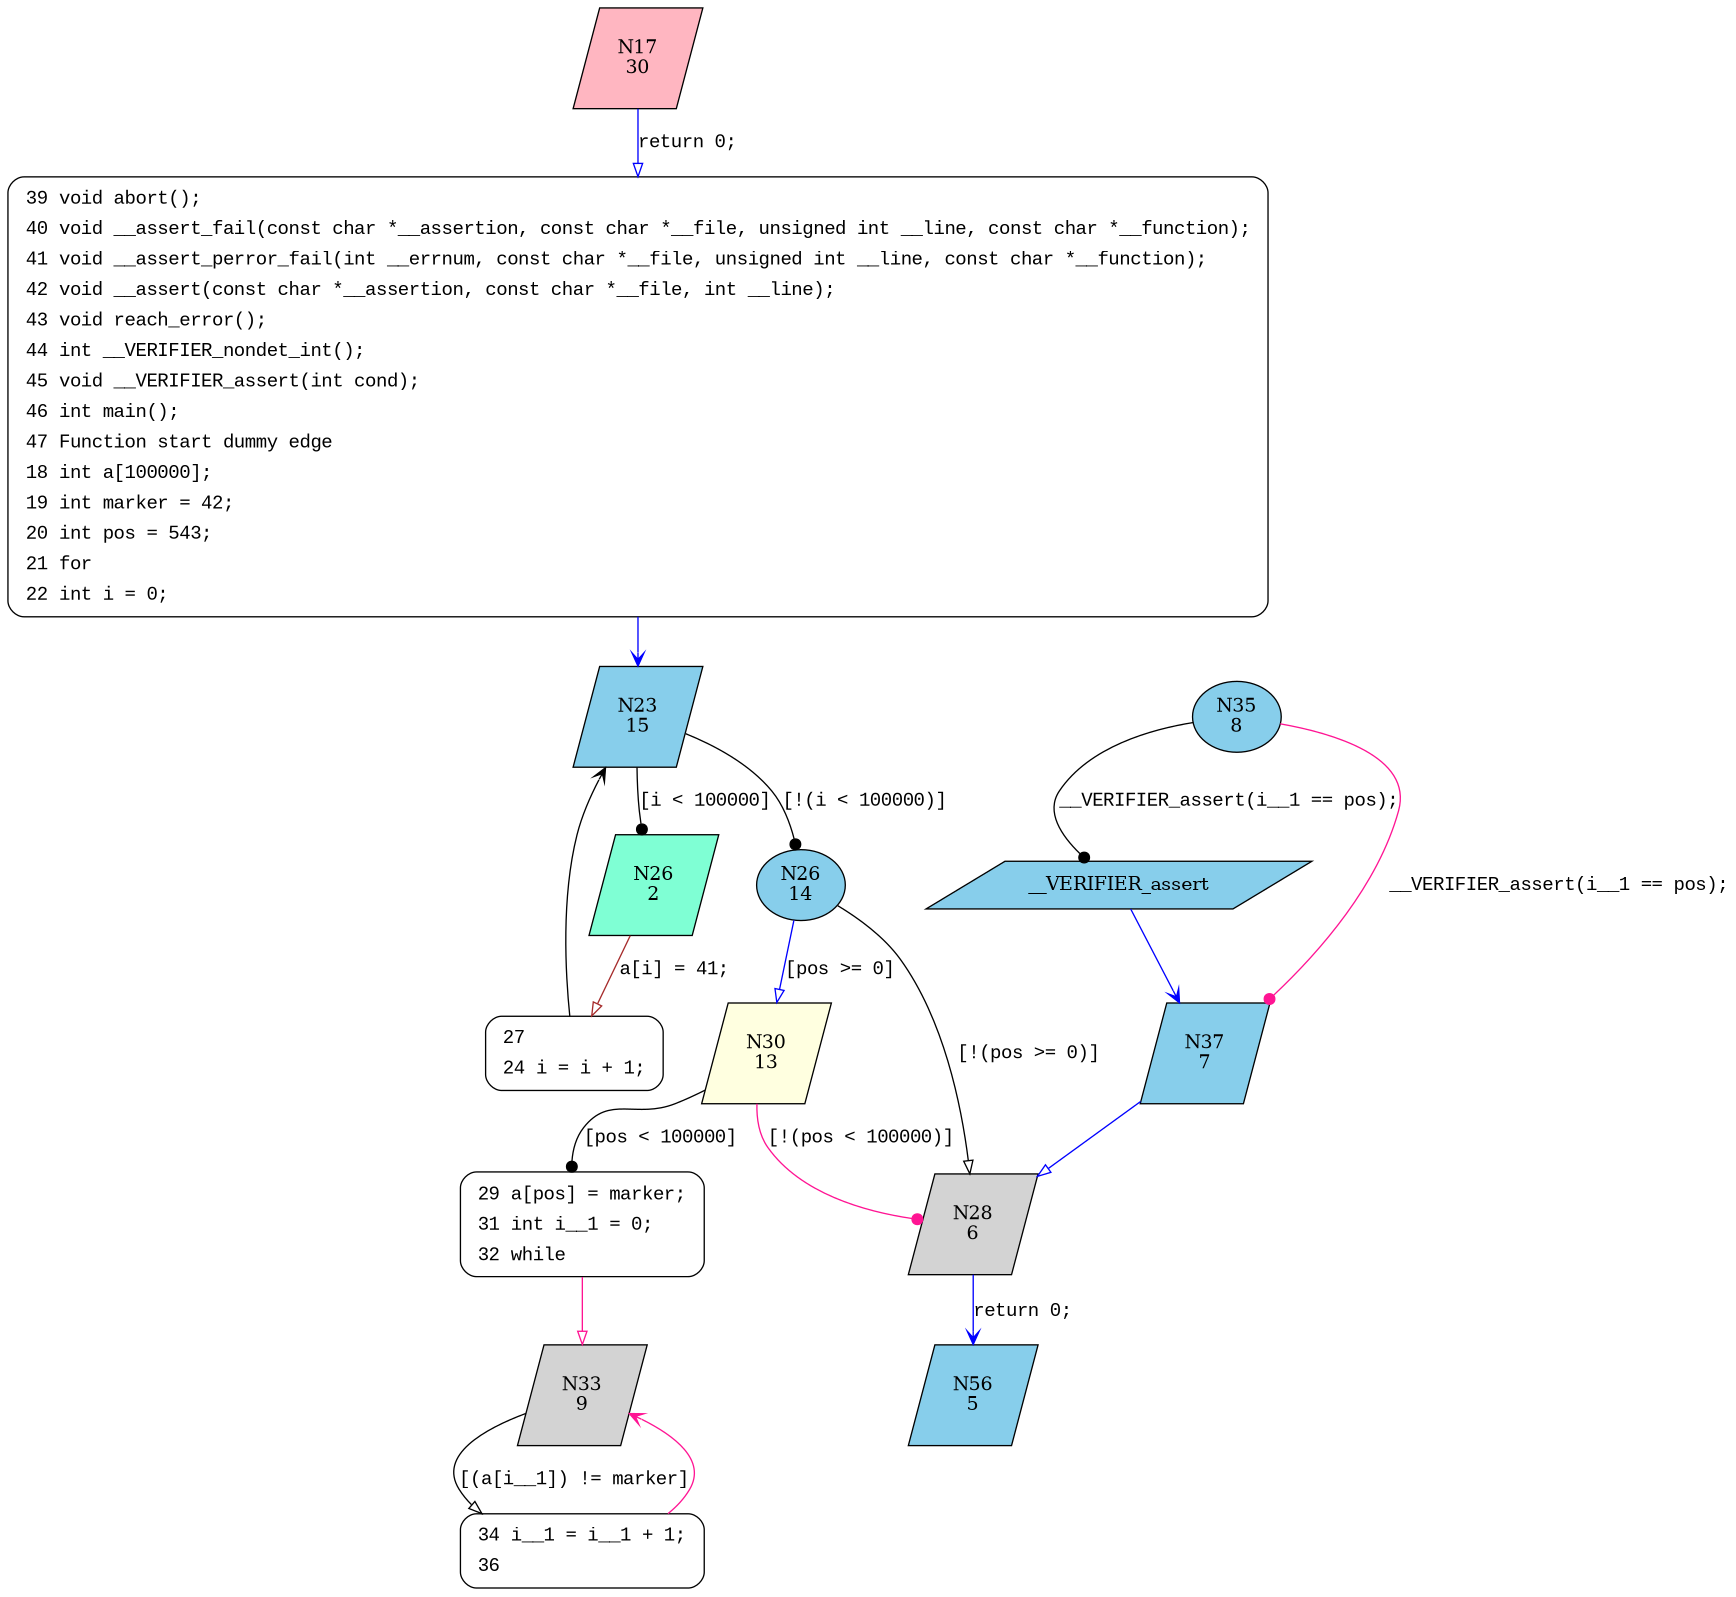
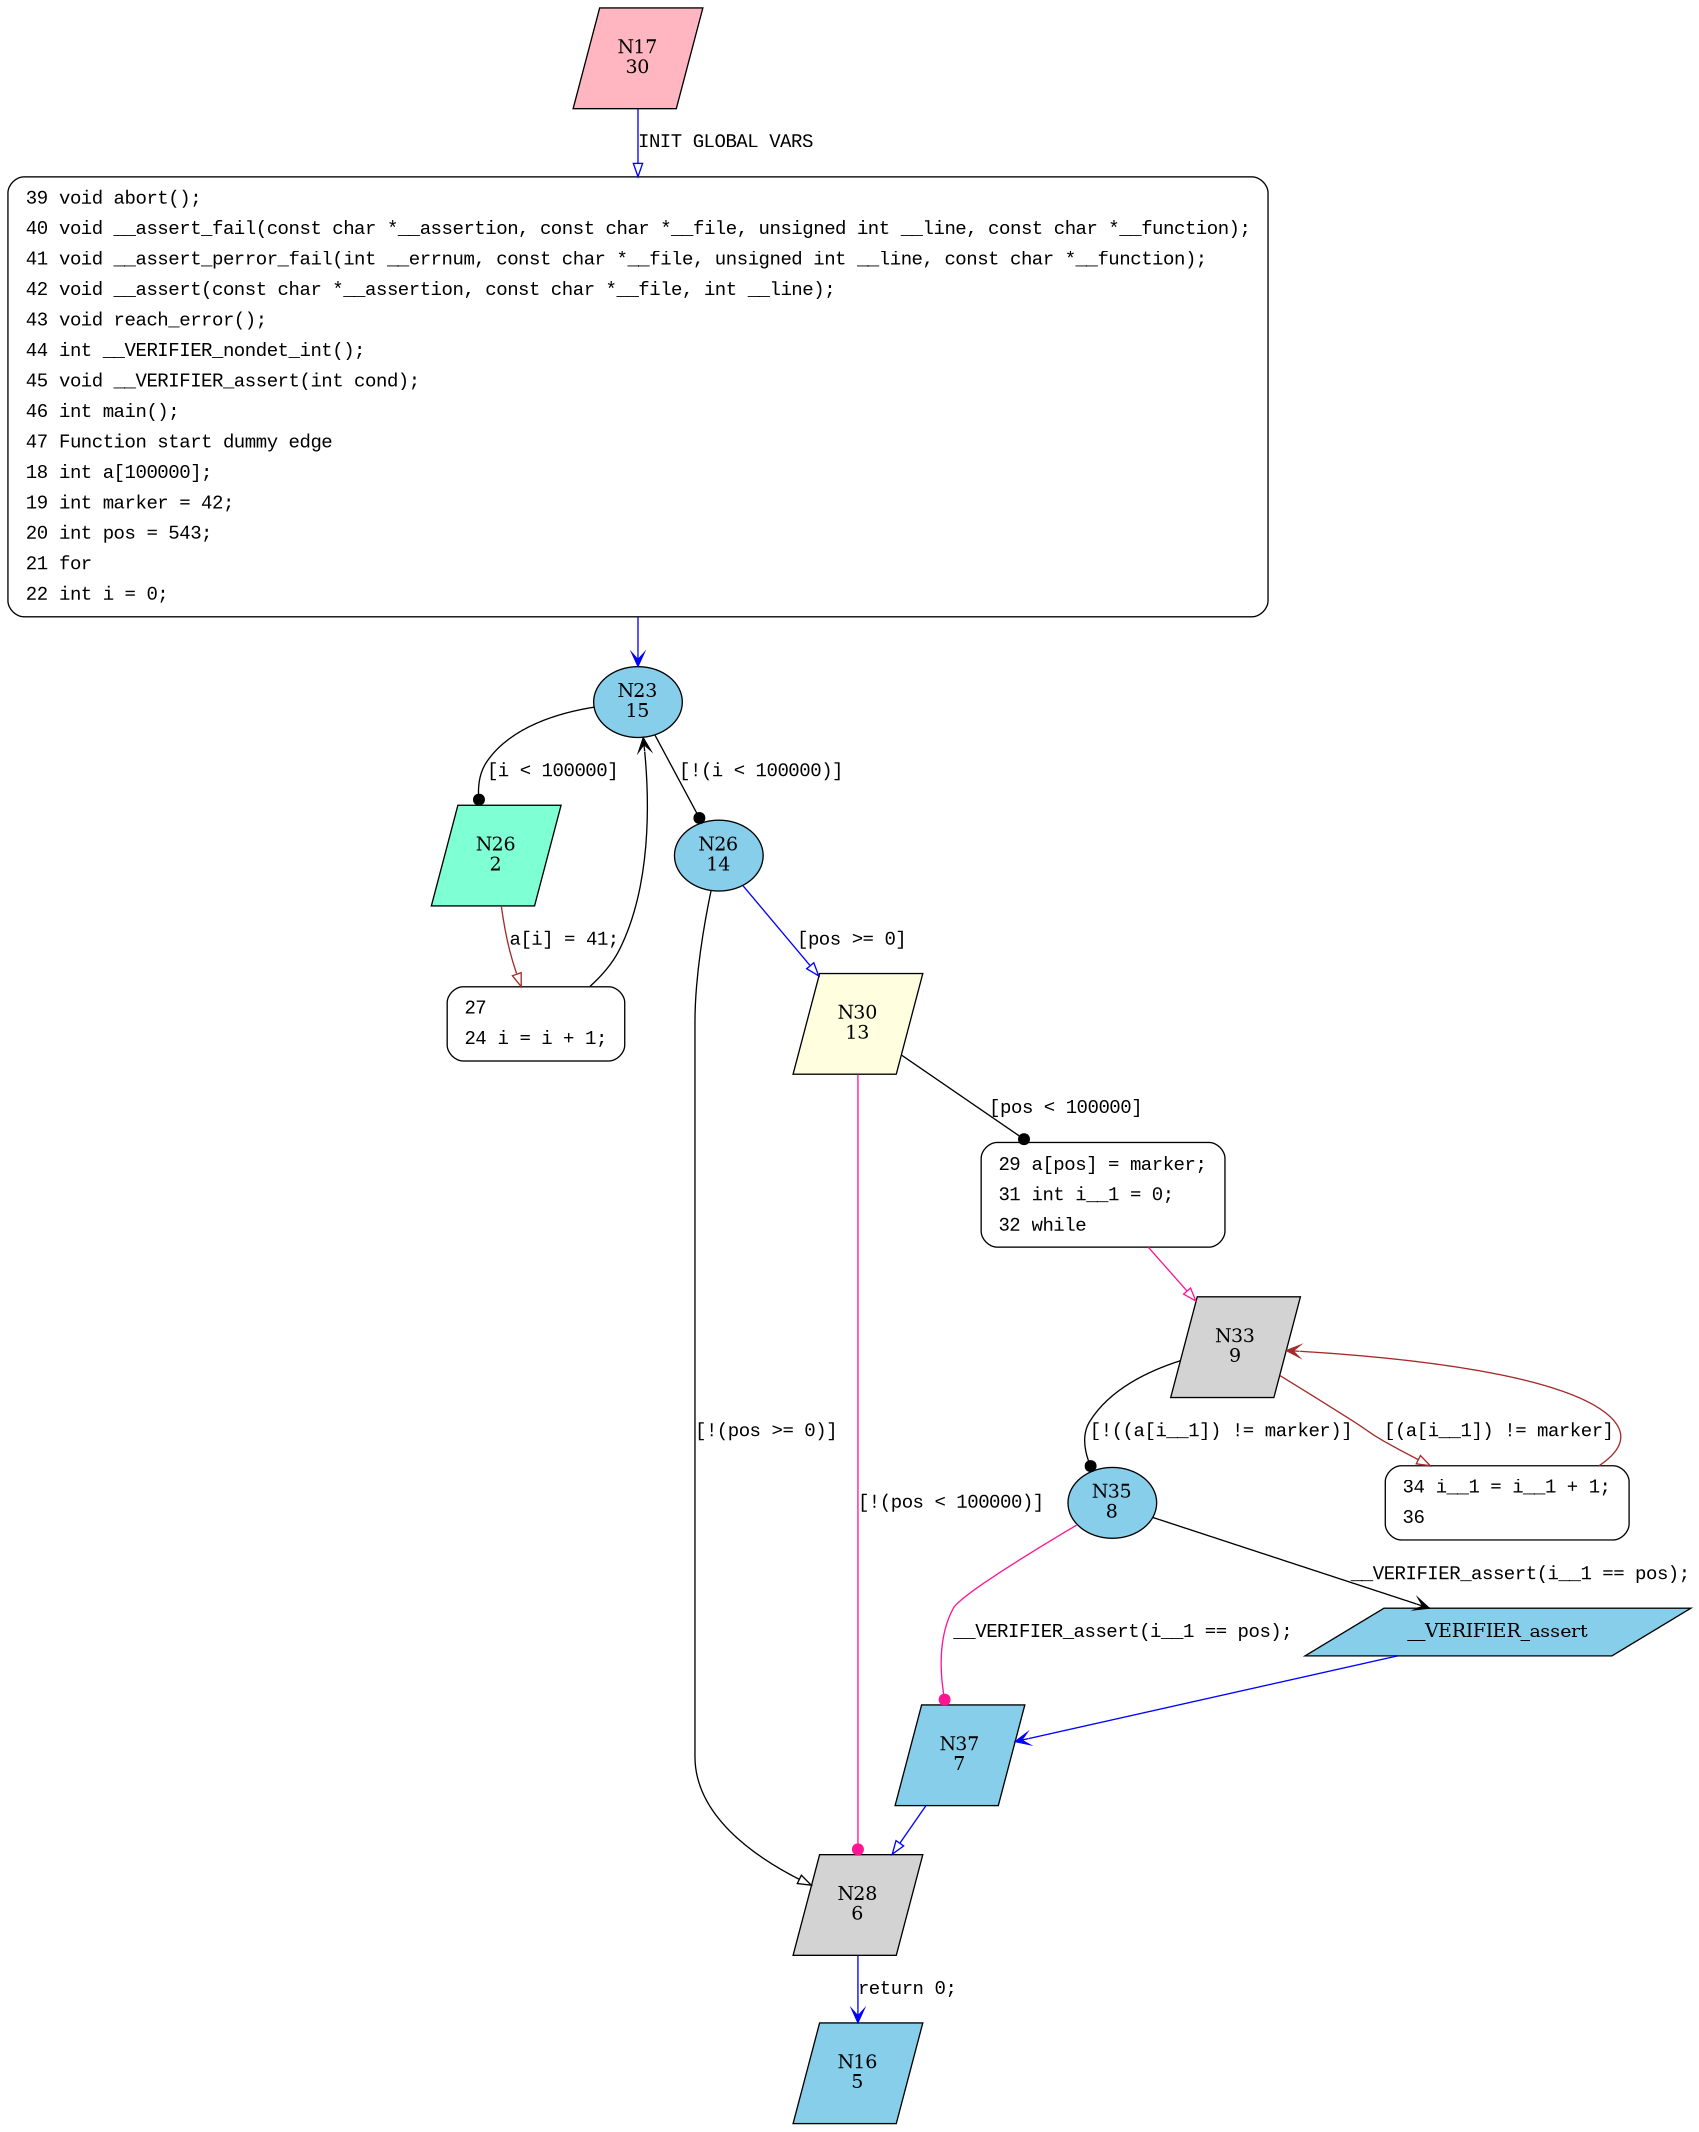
edge "N17 30" -> "39": label "return 0;" -> "INIT GLOBAL VARS"
node "N23 15": shape parallelogram -> ellipse
edge "N35 8" -> "__VERIFIER_assert": arrowhead dot -> vee
node "N56 5": label "N56 5" -> "N16 5"
edge "N33 9" -> "N35 8": added, label "[!((a[i__1]) != marker)]"
edge "N33 9" -> "34": color black -> brown
edge "34" -> "N33 9": color deeppink -> brown
